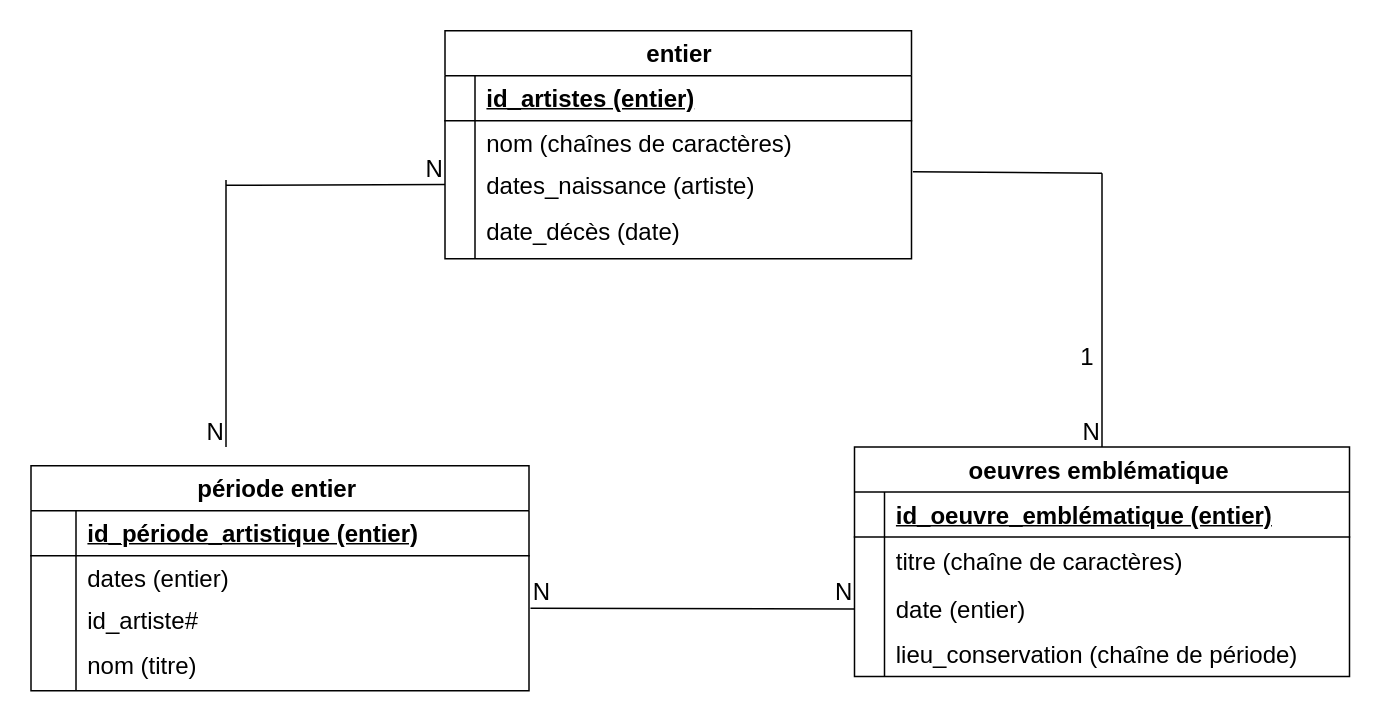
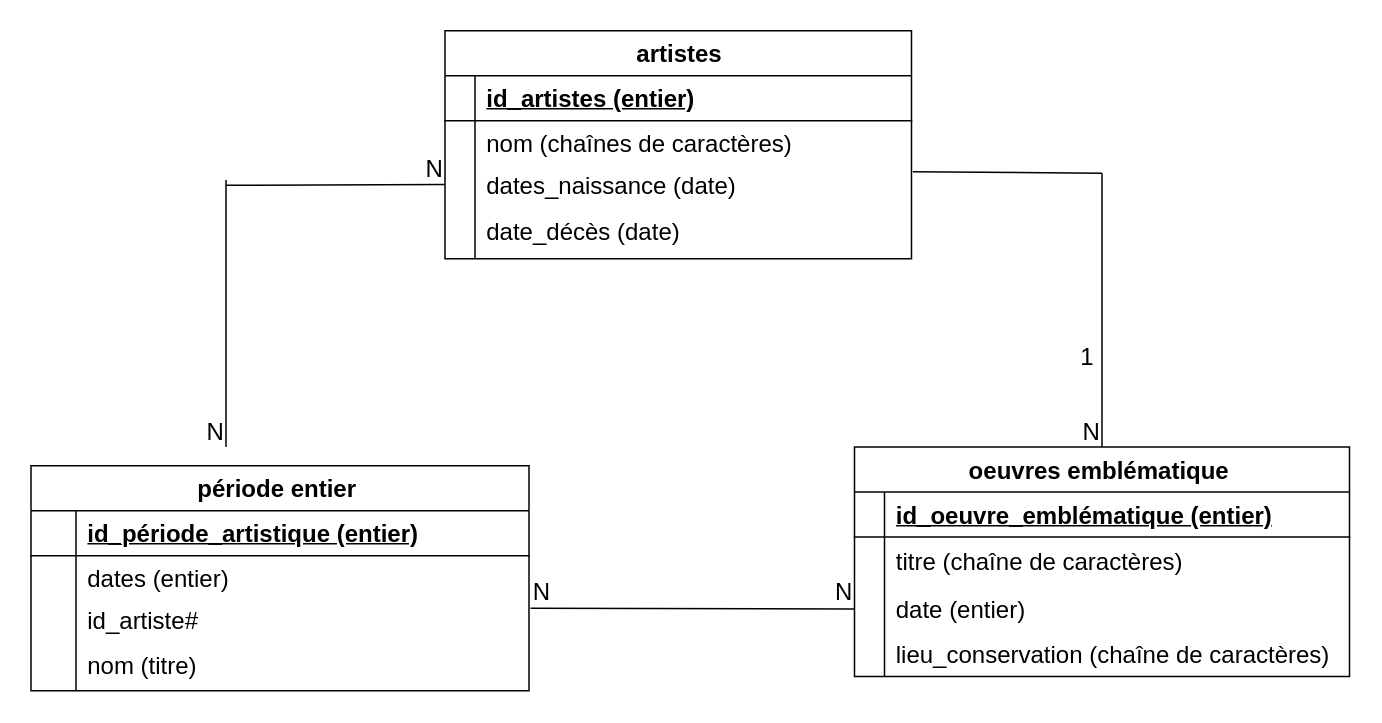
node "entier": label "entier" -> "artistes"
node "dates_naissance (artiste)": label "dates_naissance (artiste)" -> "dates_naissance (date)"
node "lieu_conservation (chaîne de période)": label "lieu_conservation (chaîne de période)" -> "lieu_conservation (chaîne de caractères)"
